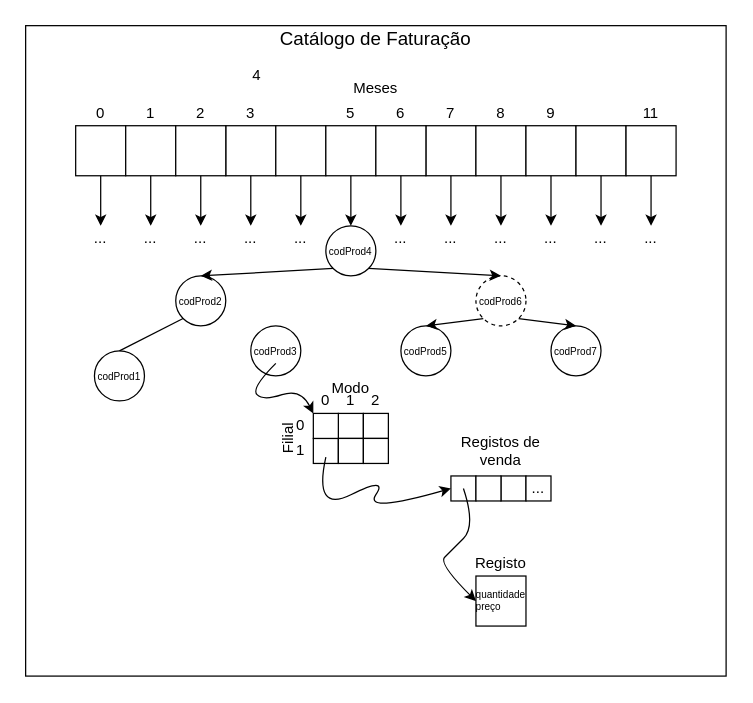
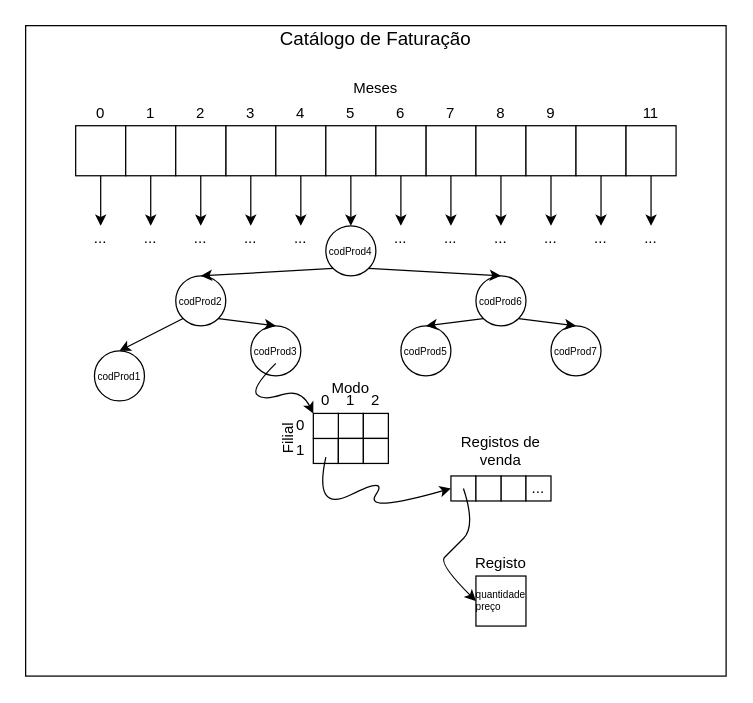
node "4": moved (257, 76) -> (301, 113)
node "codProd6": style dashed -> solid
edge "codProd2" -> "codProd3": added
edge "codProd2" -- "codProd1": arrowhead none -> classic
